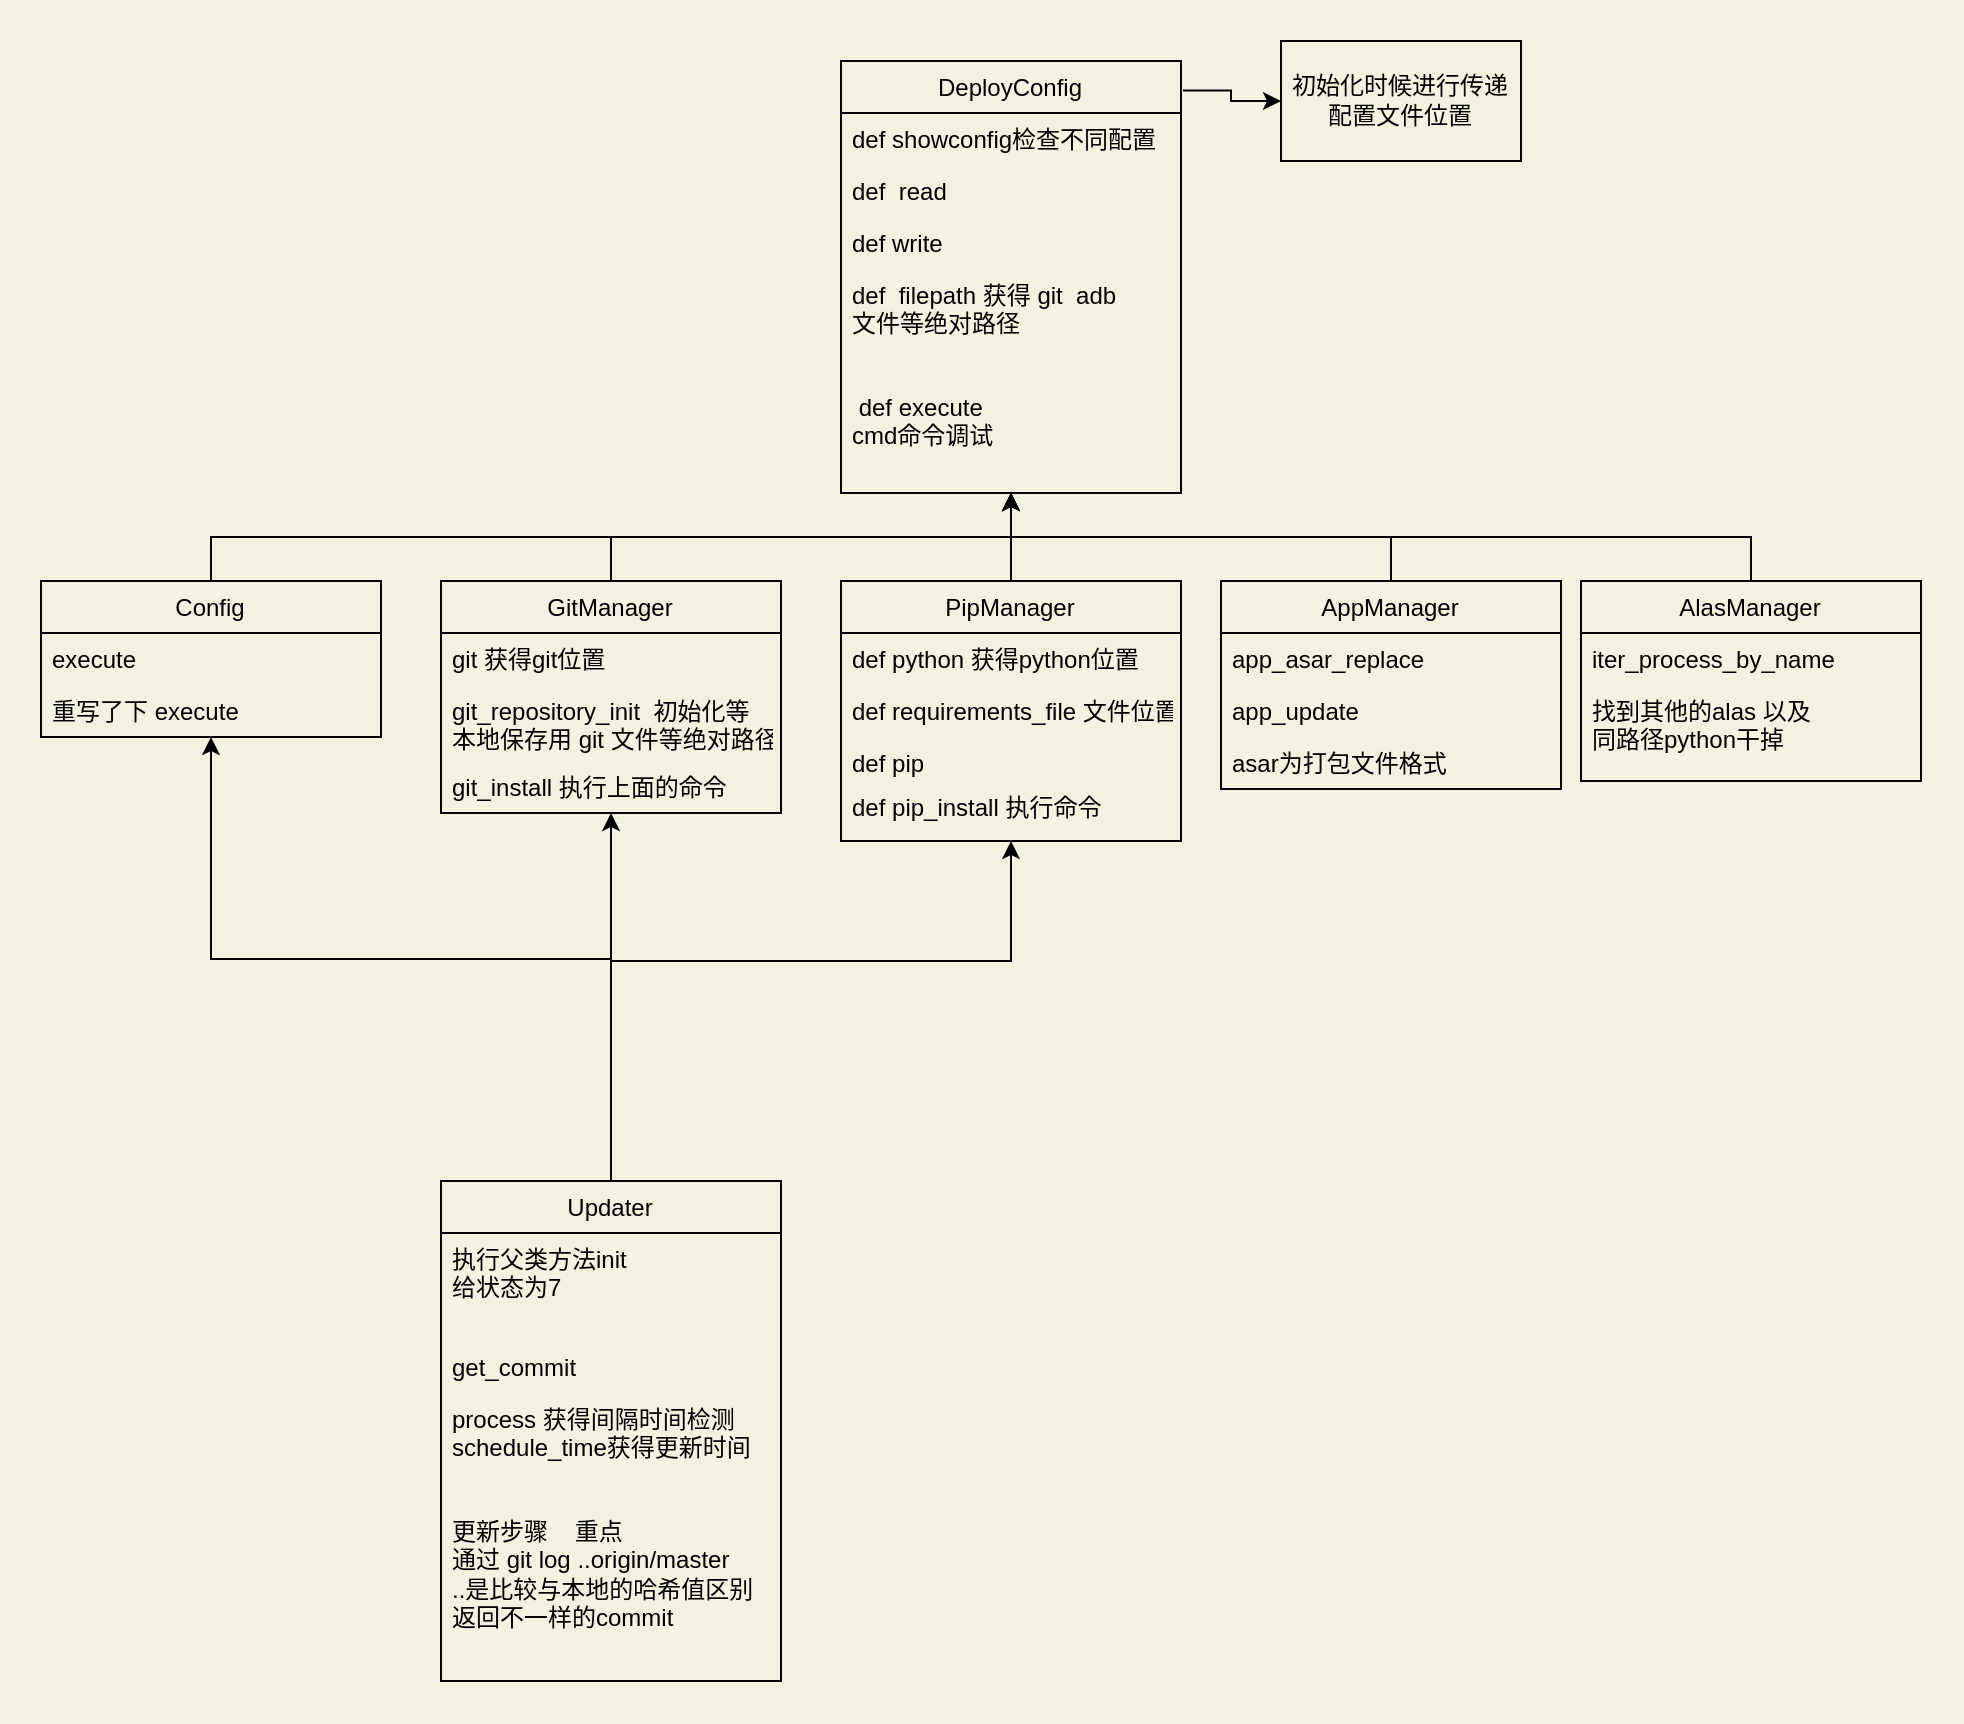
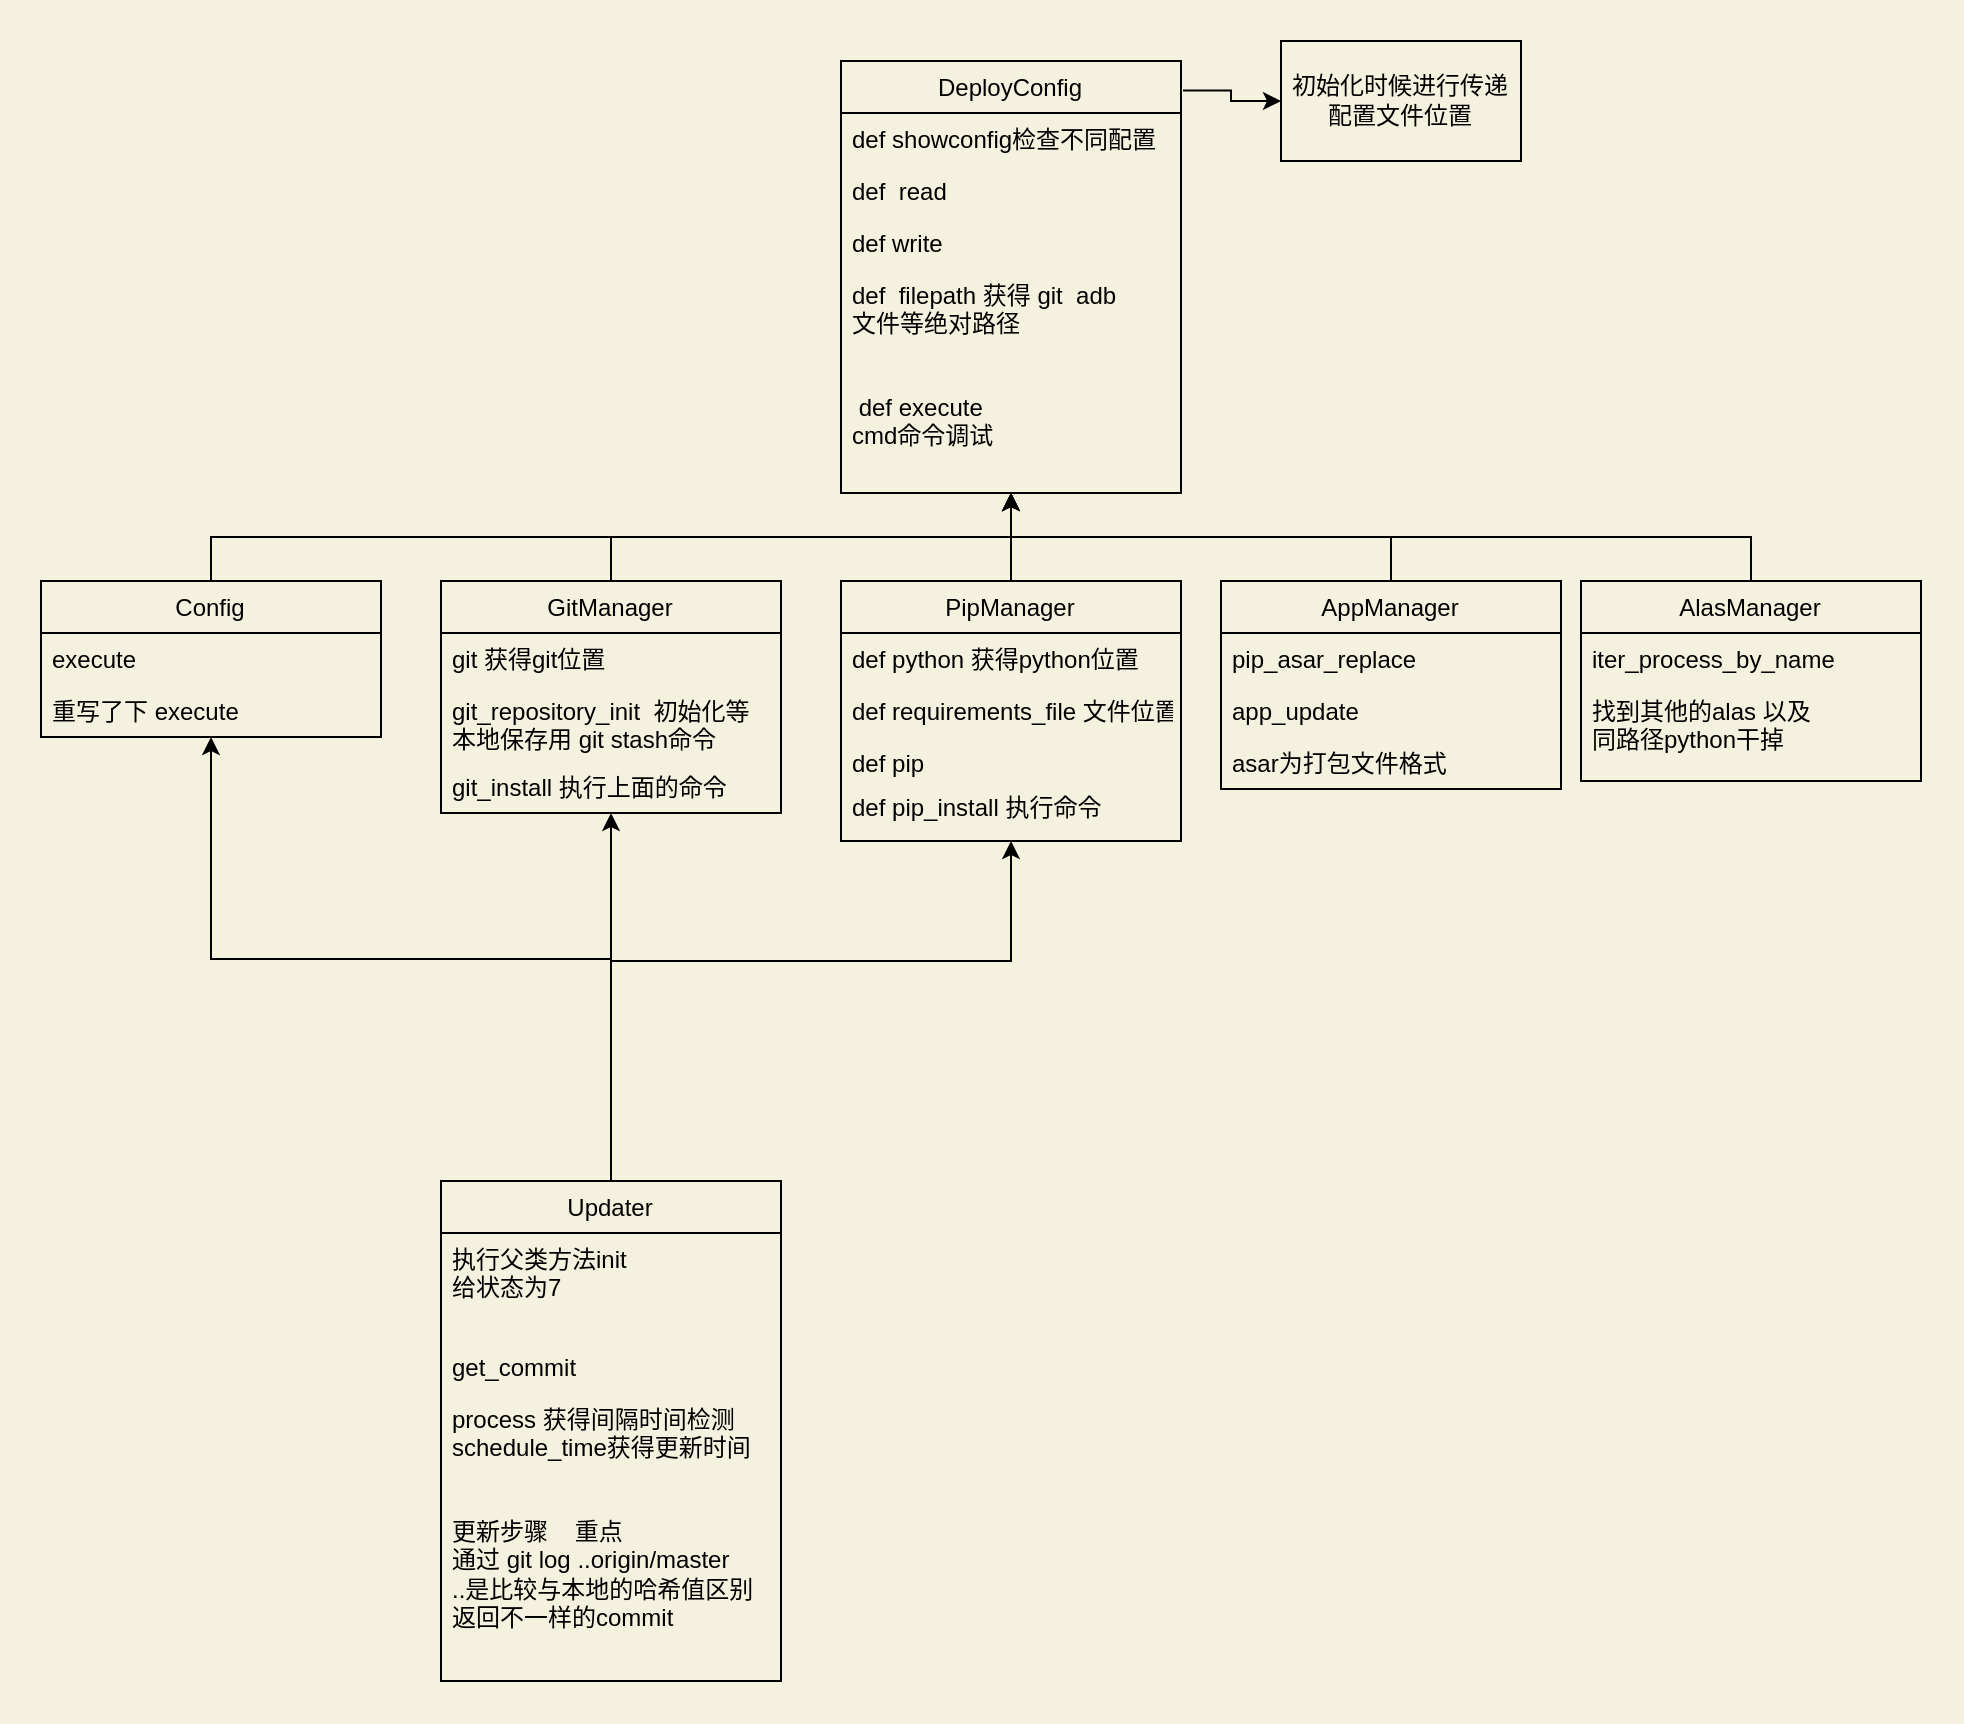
node "app_asar_replace": label "app_asar_replace" -> "pip_asar_replace"
node "git_repository_init 初始化等 本地保存用 git 文件等绝对路径": label "git_repository_init 初始化等 本地保存用 git 文件等绝对路径" -> "git_repository_init 初始化等 本地保存用 git stash命令"
